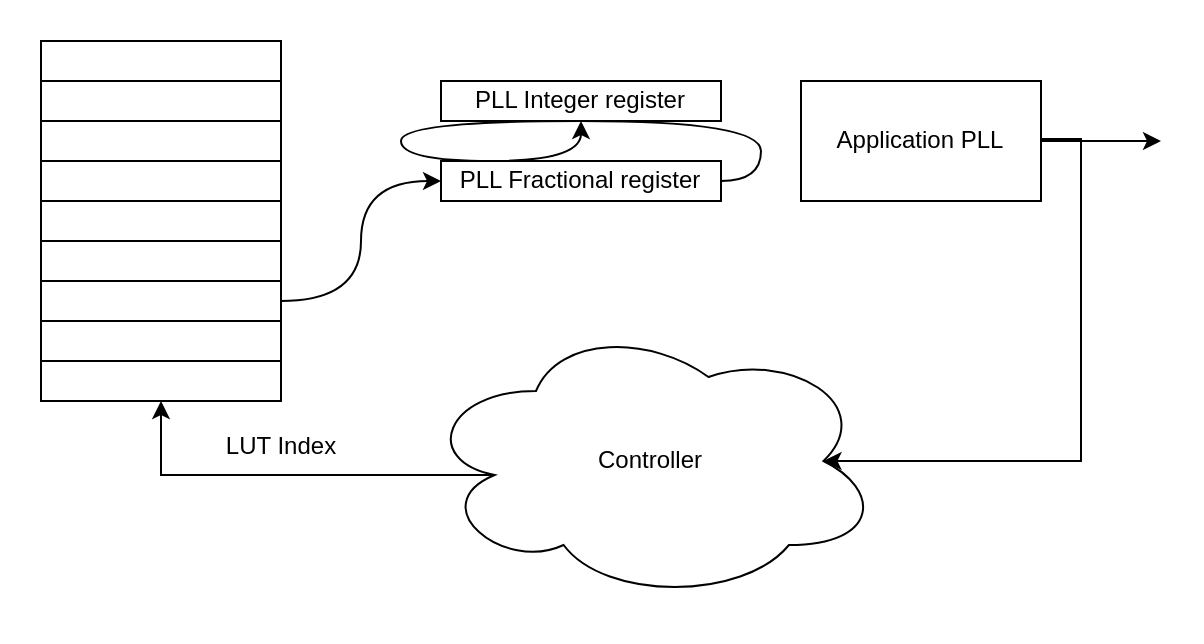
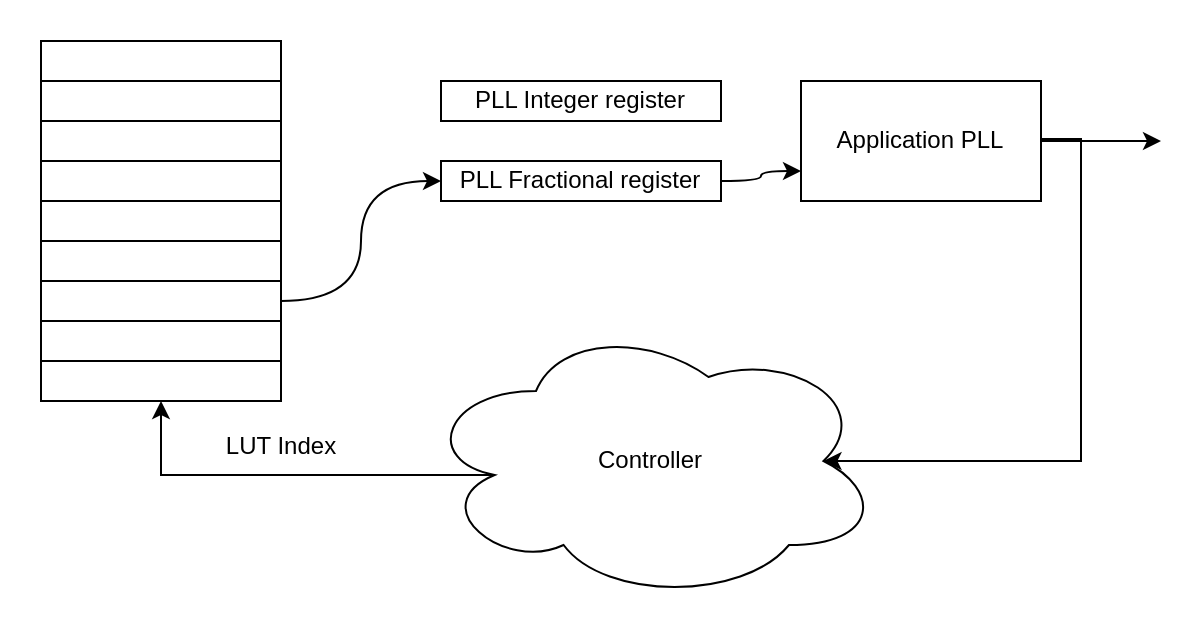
edge "PLL Fractional register" -> "PLL Integer register": now "PLL Fractional register" -> "Application PLL"
